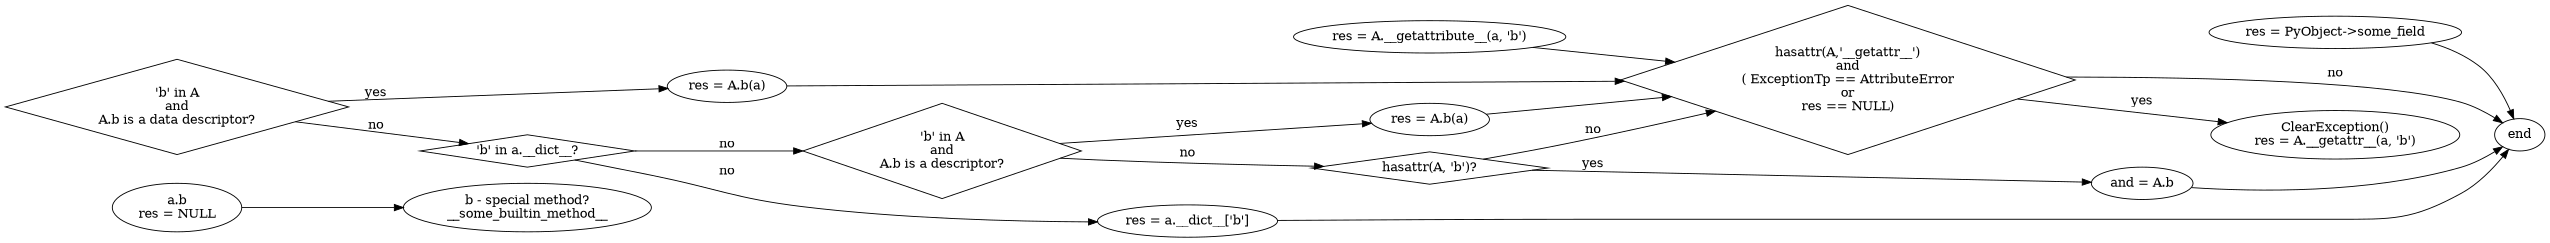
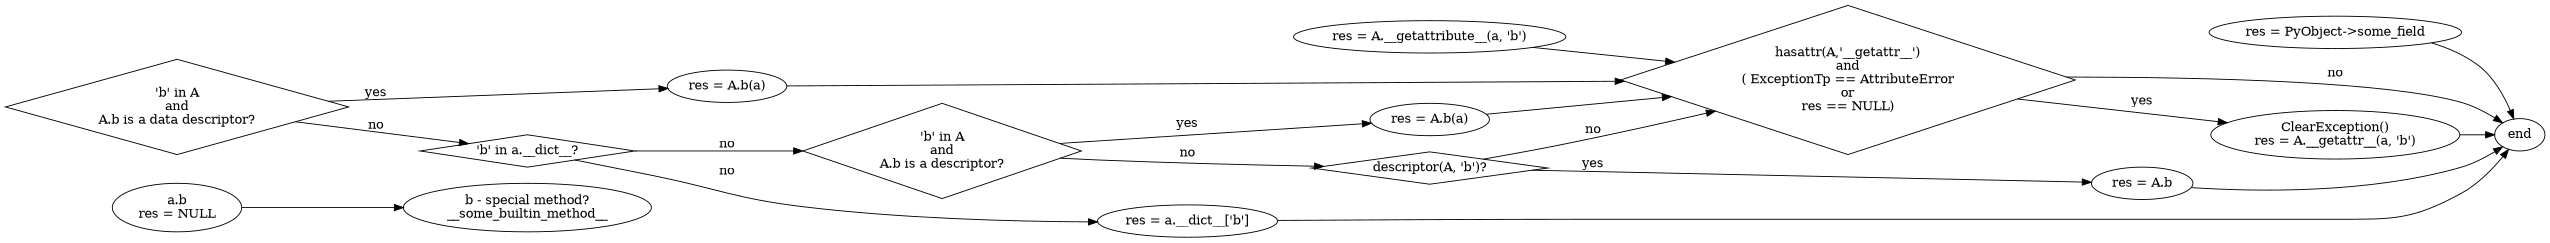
edge "ClearException() res = A.__getattr__(a, 'b')" -> "end": added
node "hasattr(A, 'b')?": label "hasattr(A, 'b')?" -> "descriptor(A, 'b')?"
node "and = A.b": label "and = A.b" -> "res = A.b"
